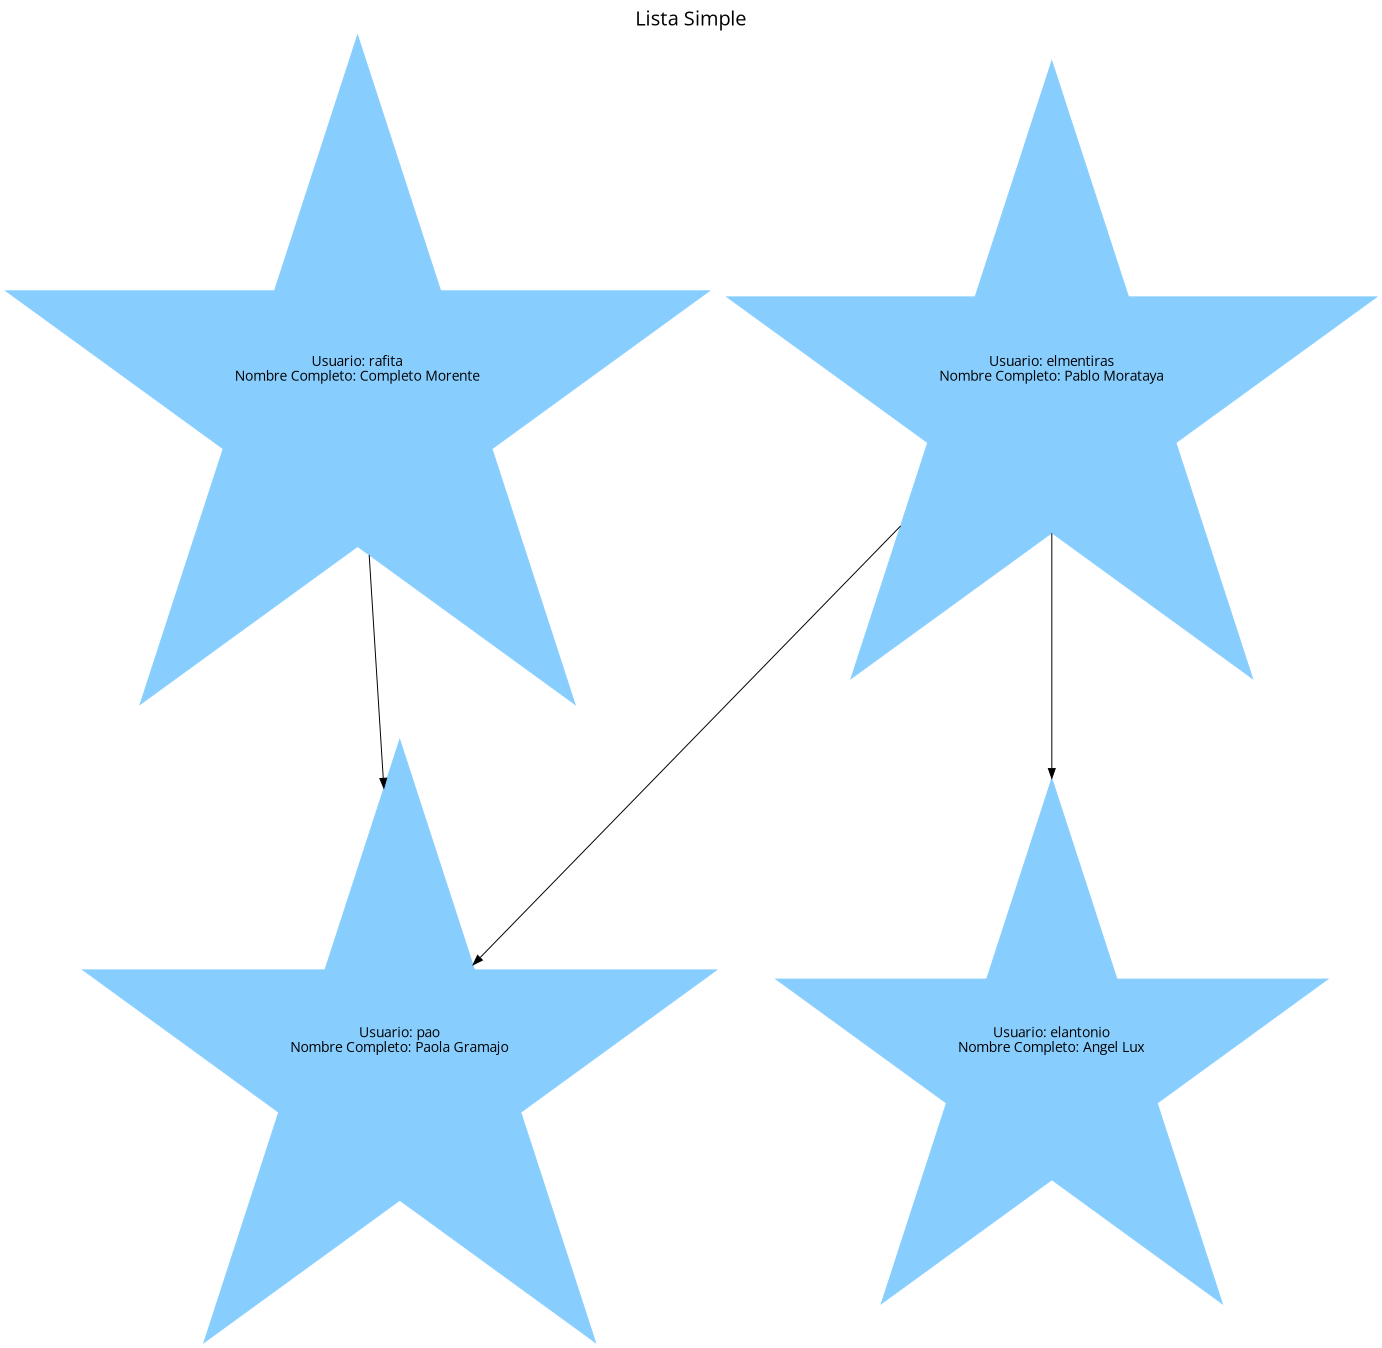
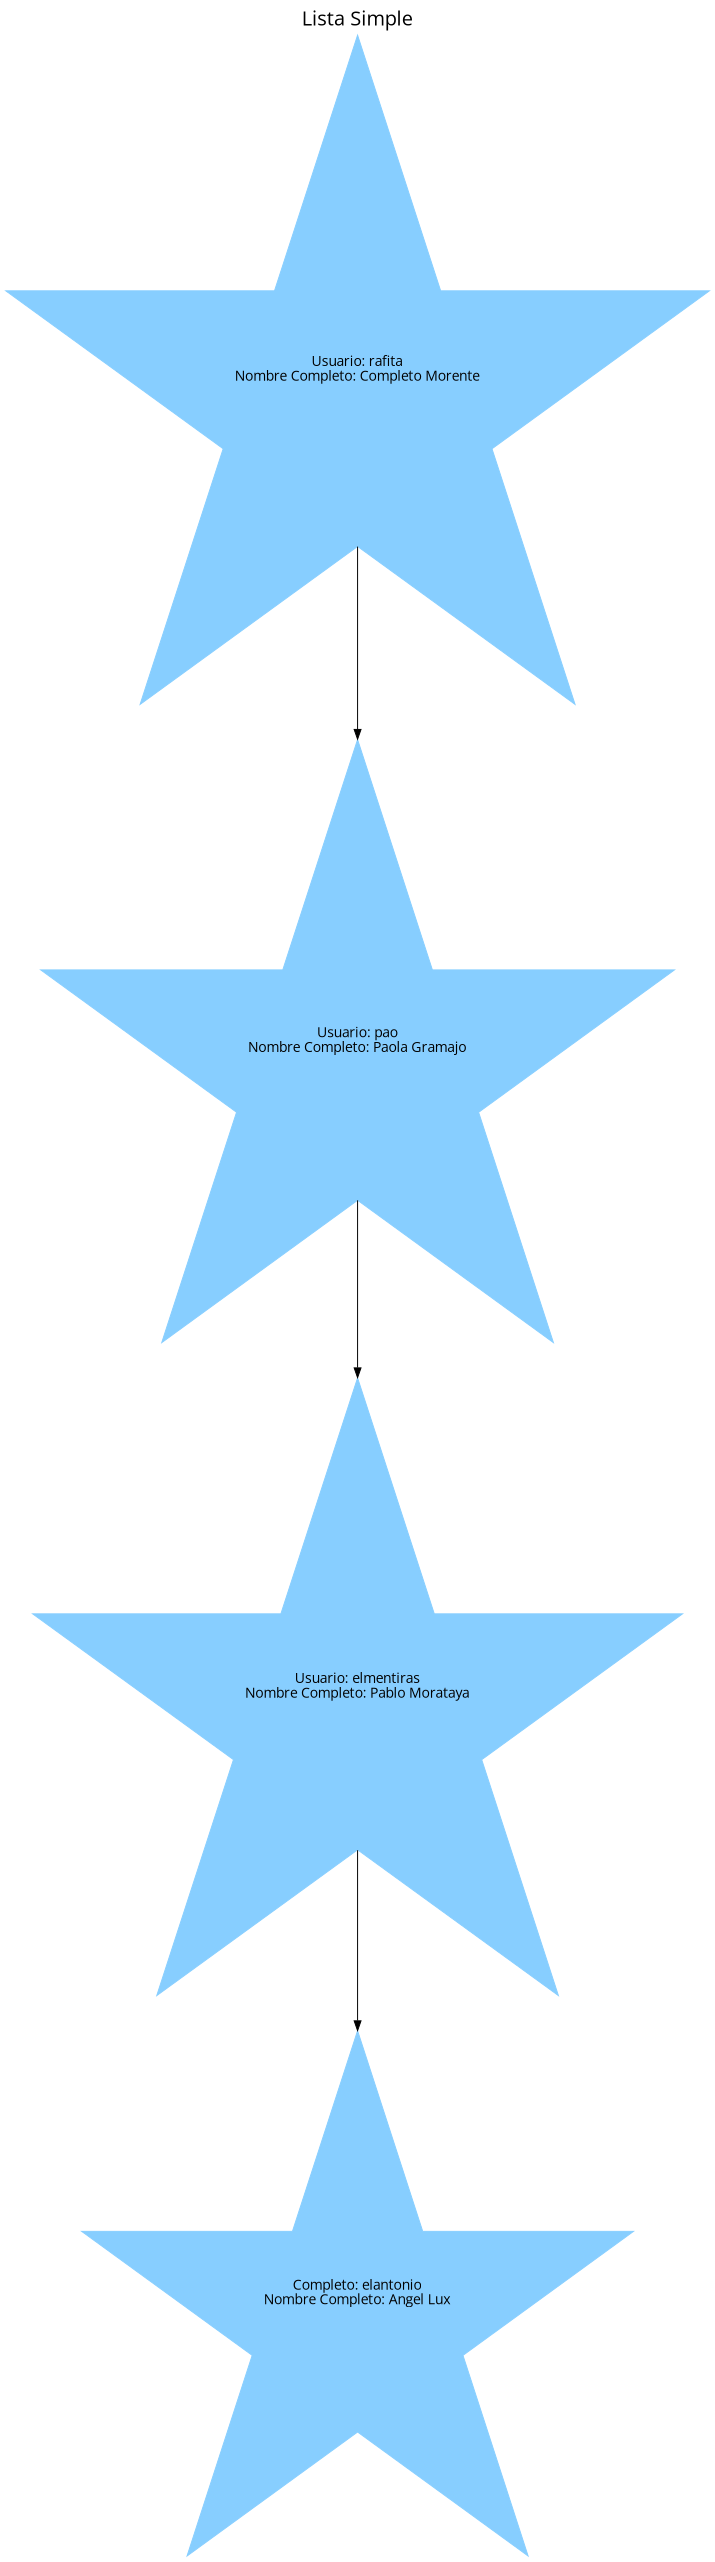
edge "Usuario: elmentiras Nombre Completo: Pablo Morataya" -> "Usuario: pao Nombre Completo: Paola Gramajo": reversed
node "Usuario: elantonio Nombre Completo: Angel Lux": label "Usuario: elantonio Nombre Completo: Angel Lux" -> "Completo: elantonio Nombre Completo: Angel Lux"
